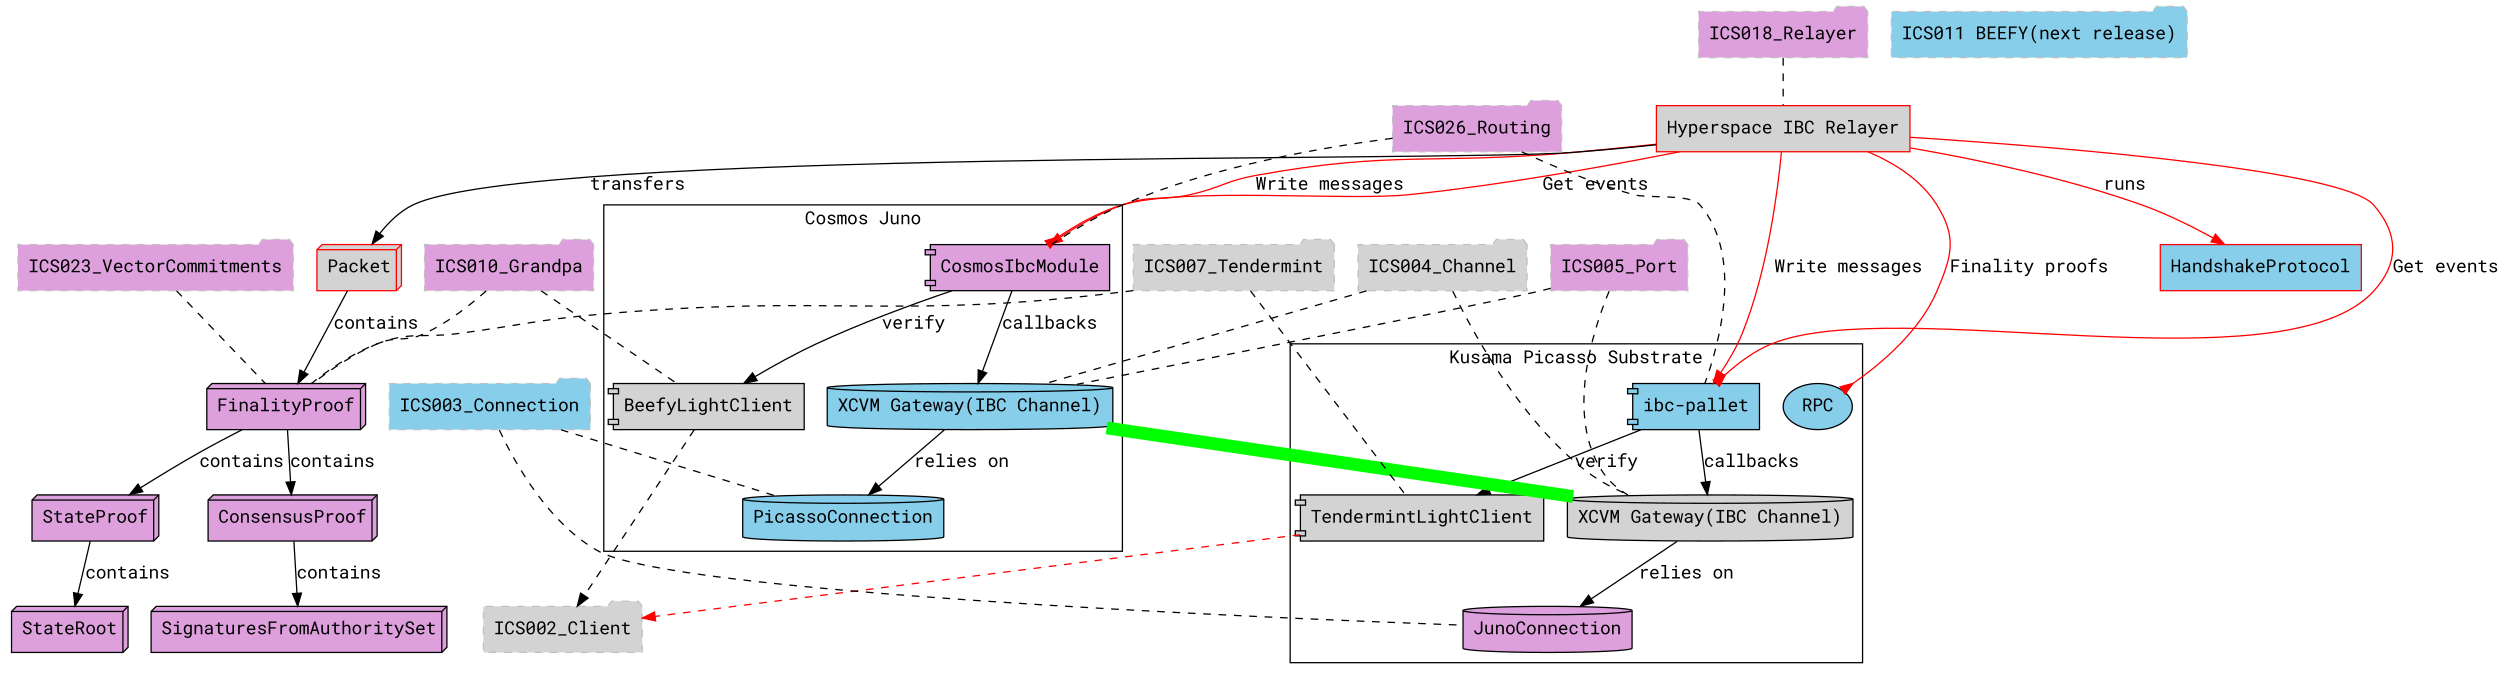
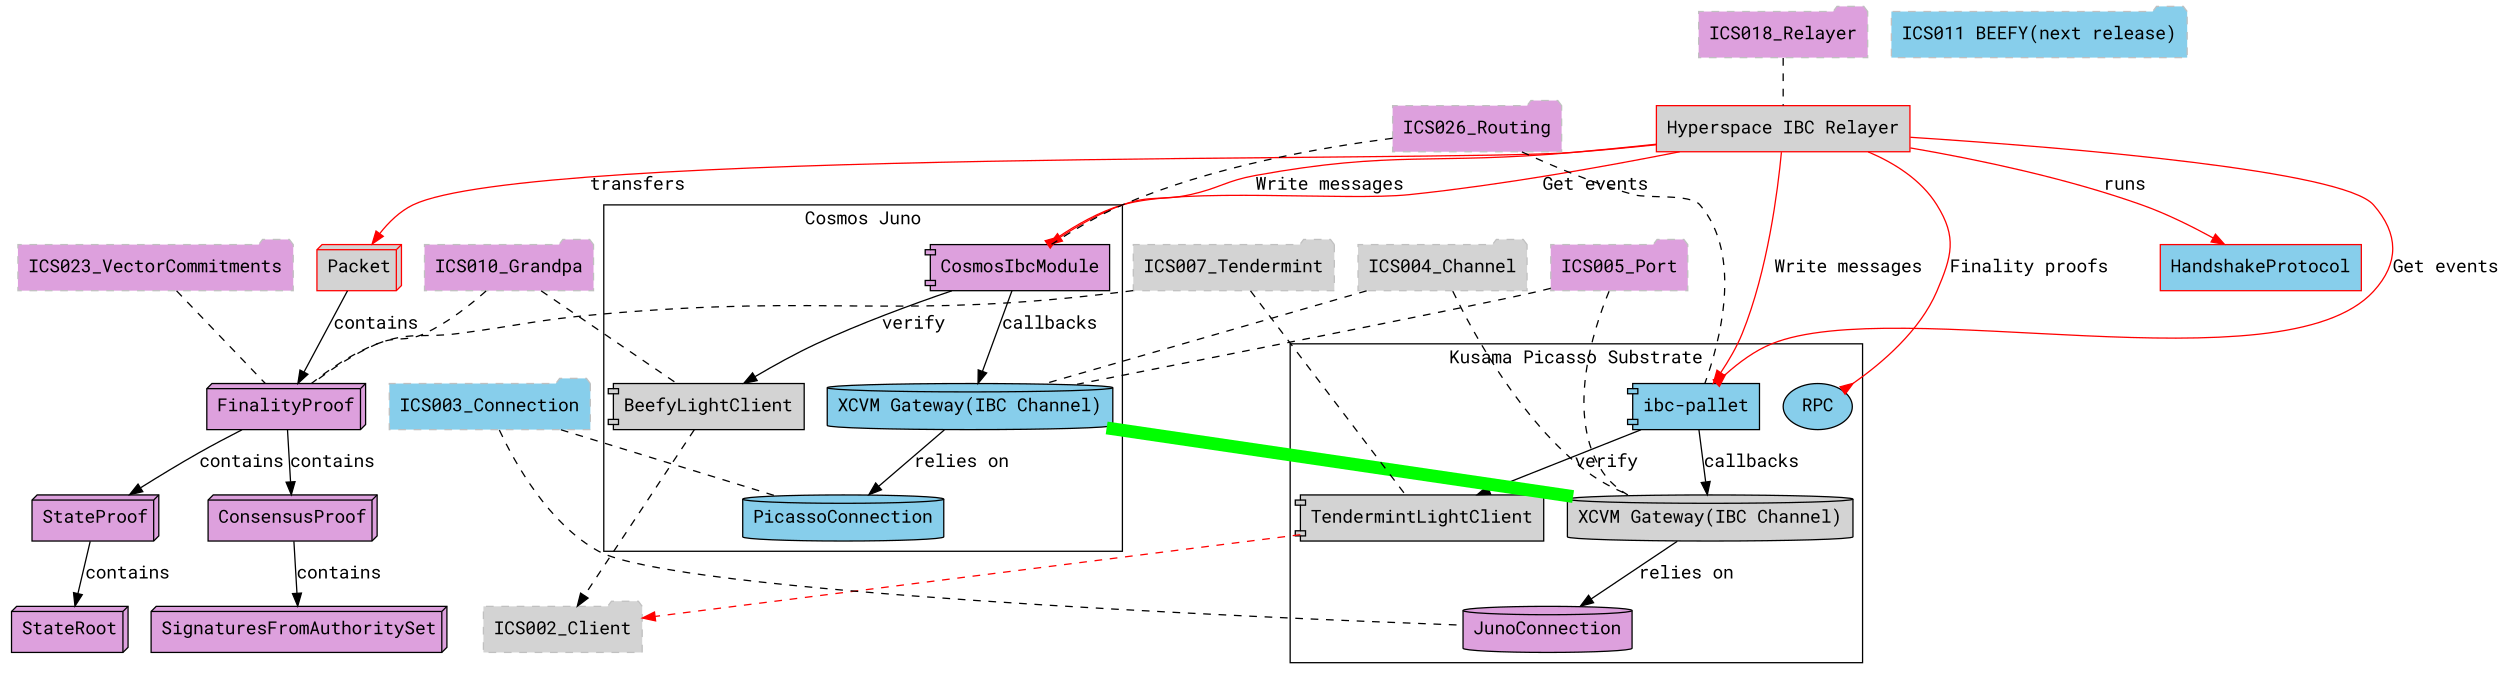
edge "Hyperspace IBC Relayer" -> "Packet": color black -> red
